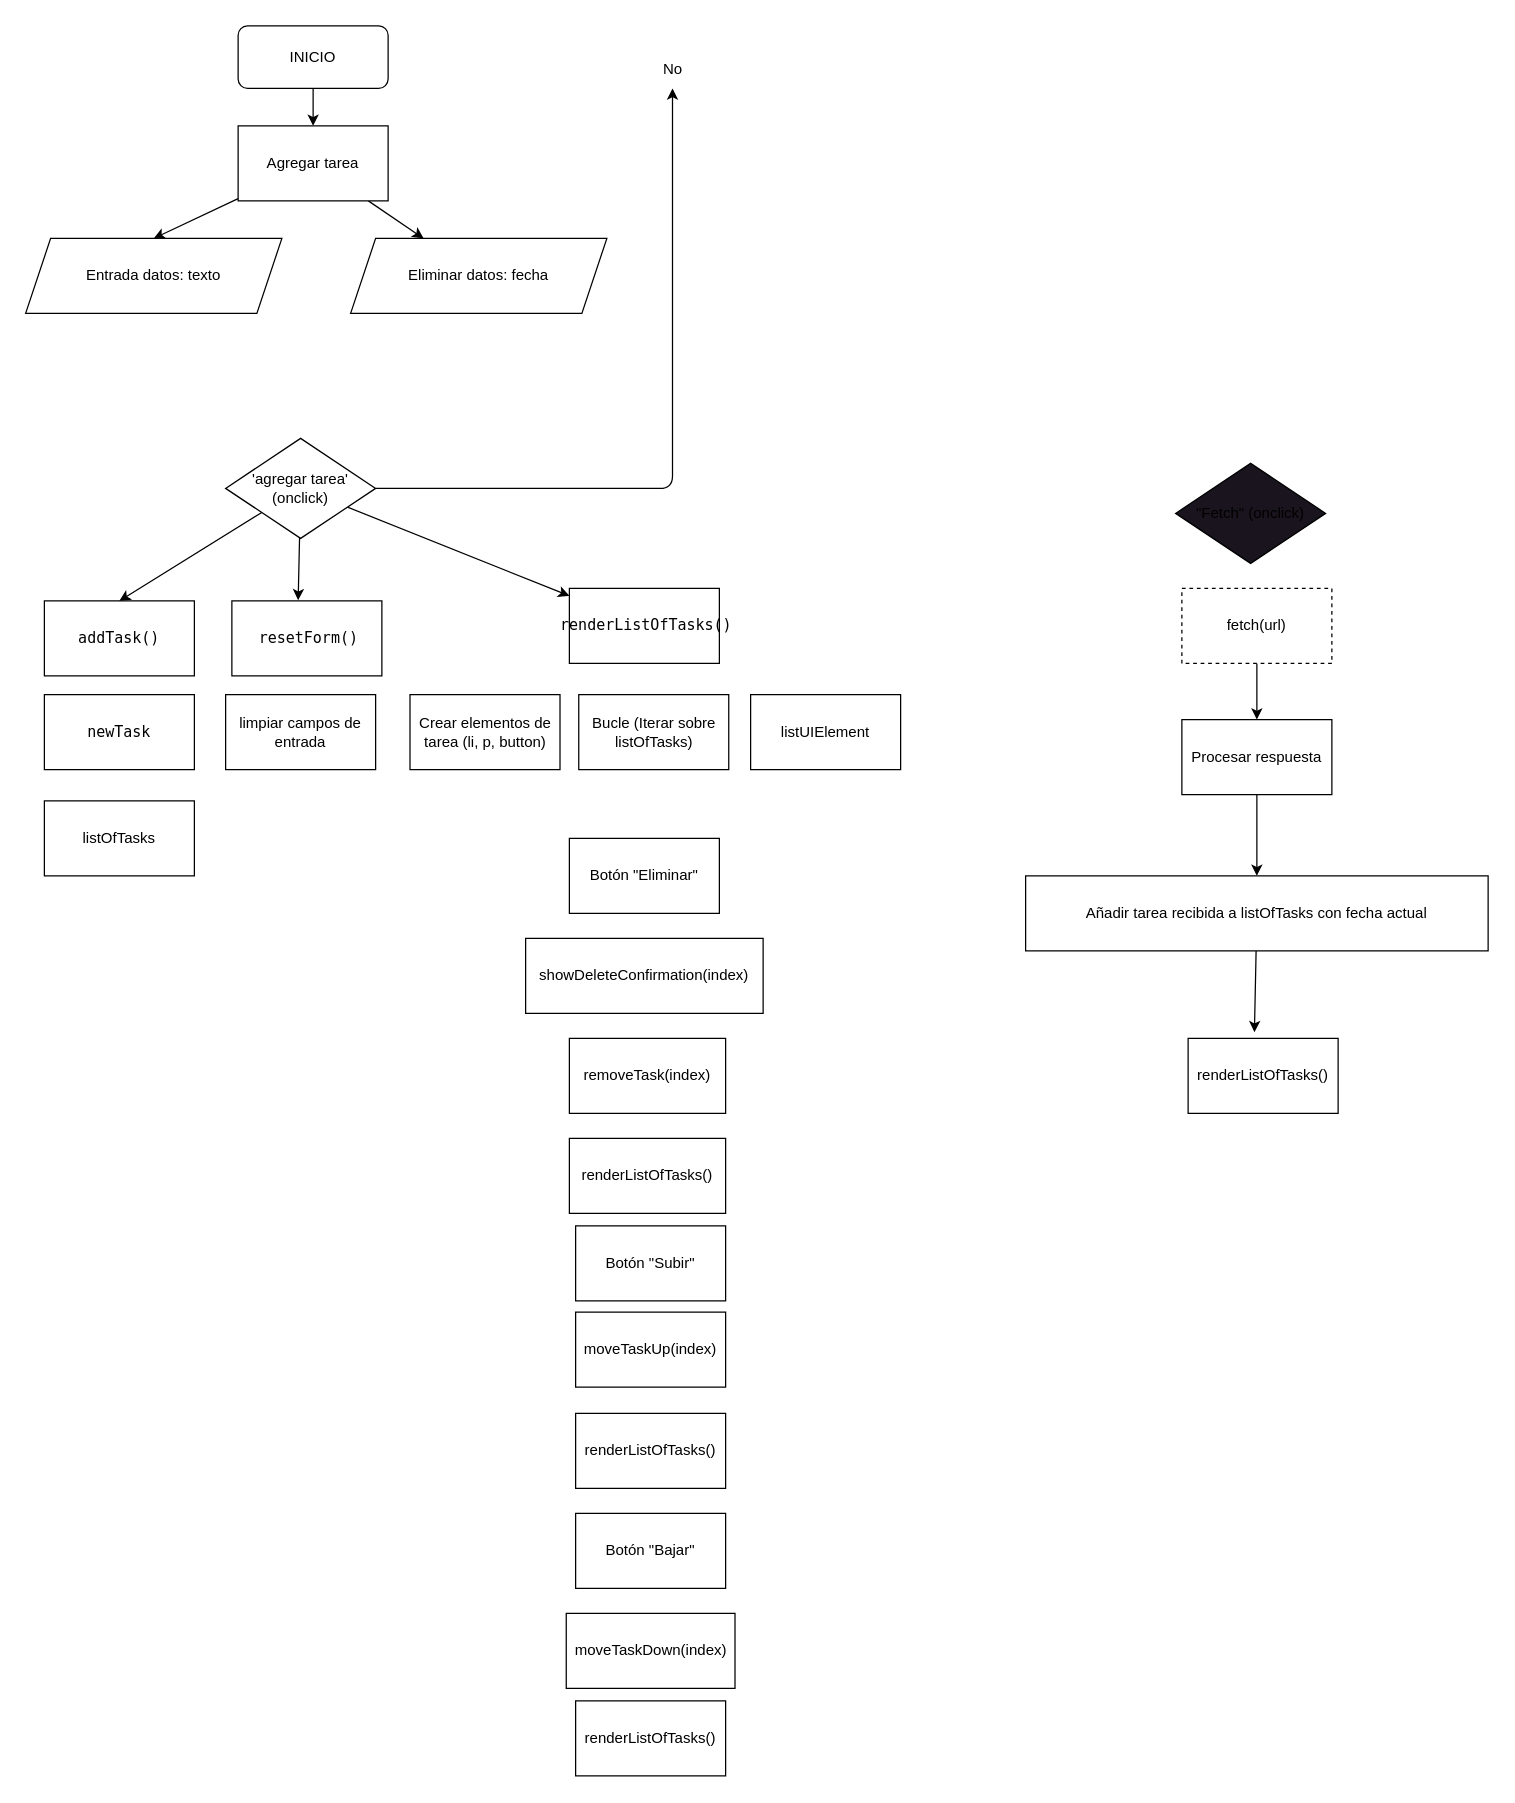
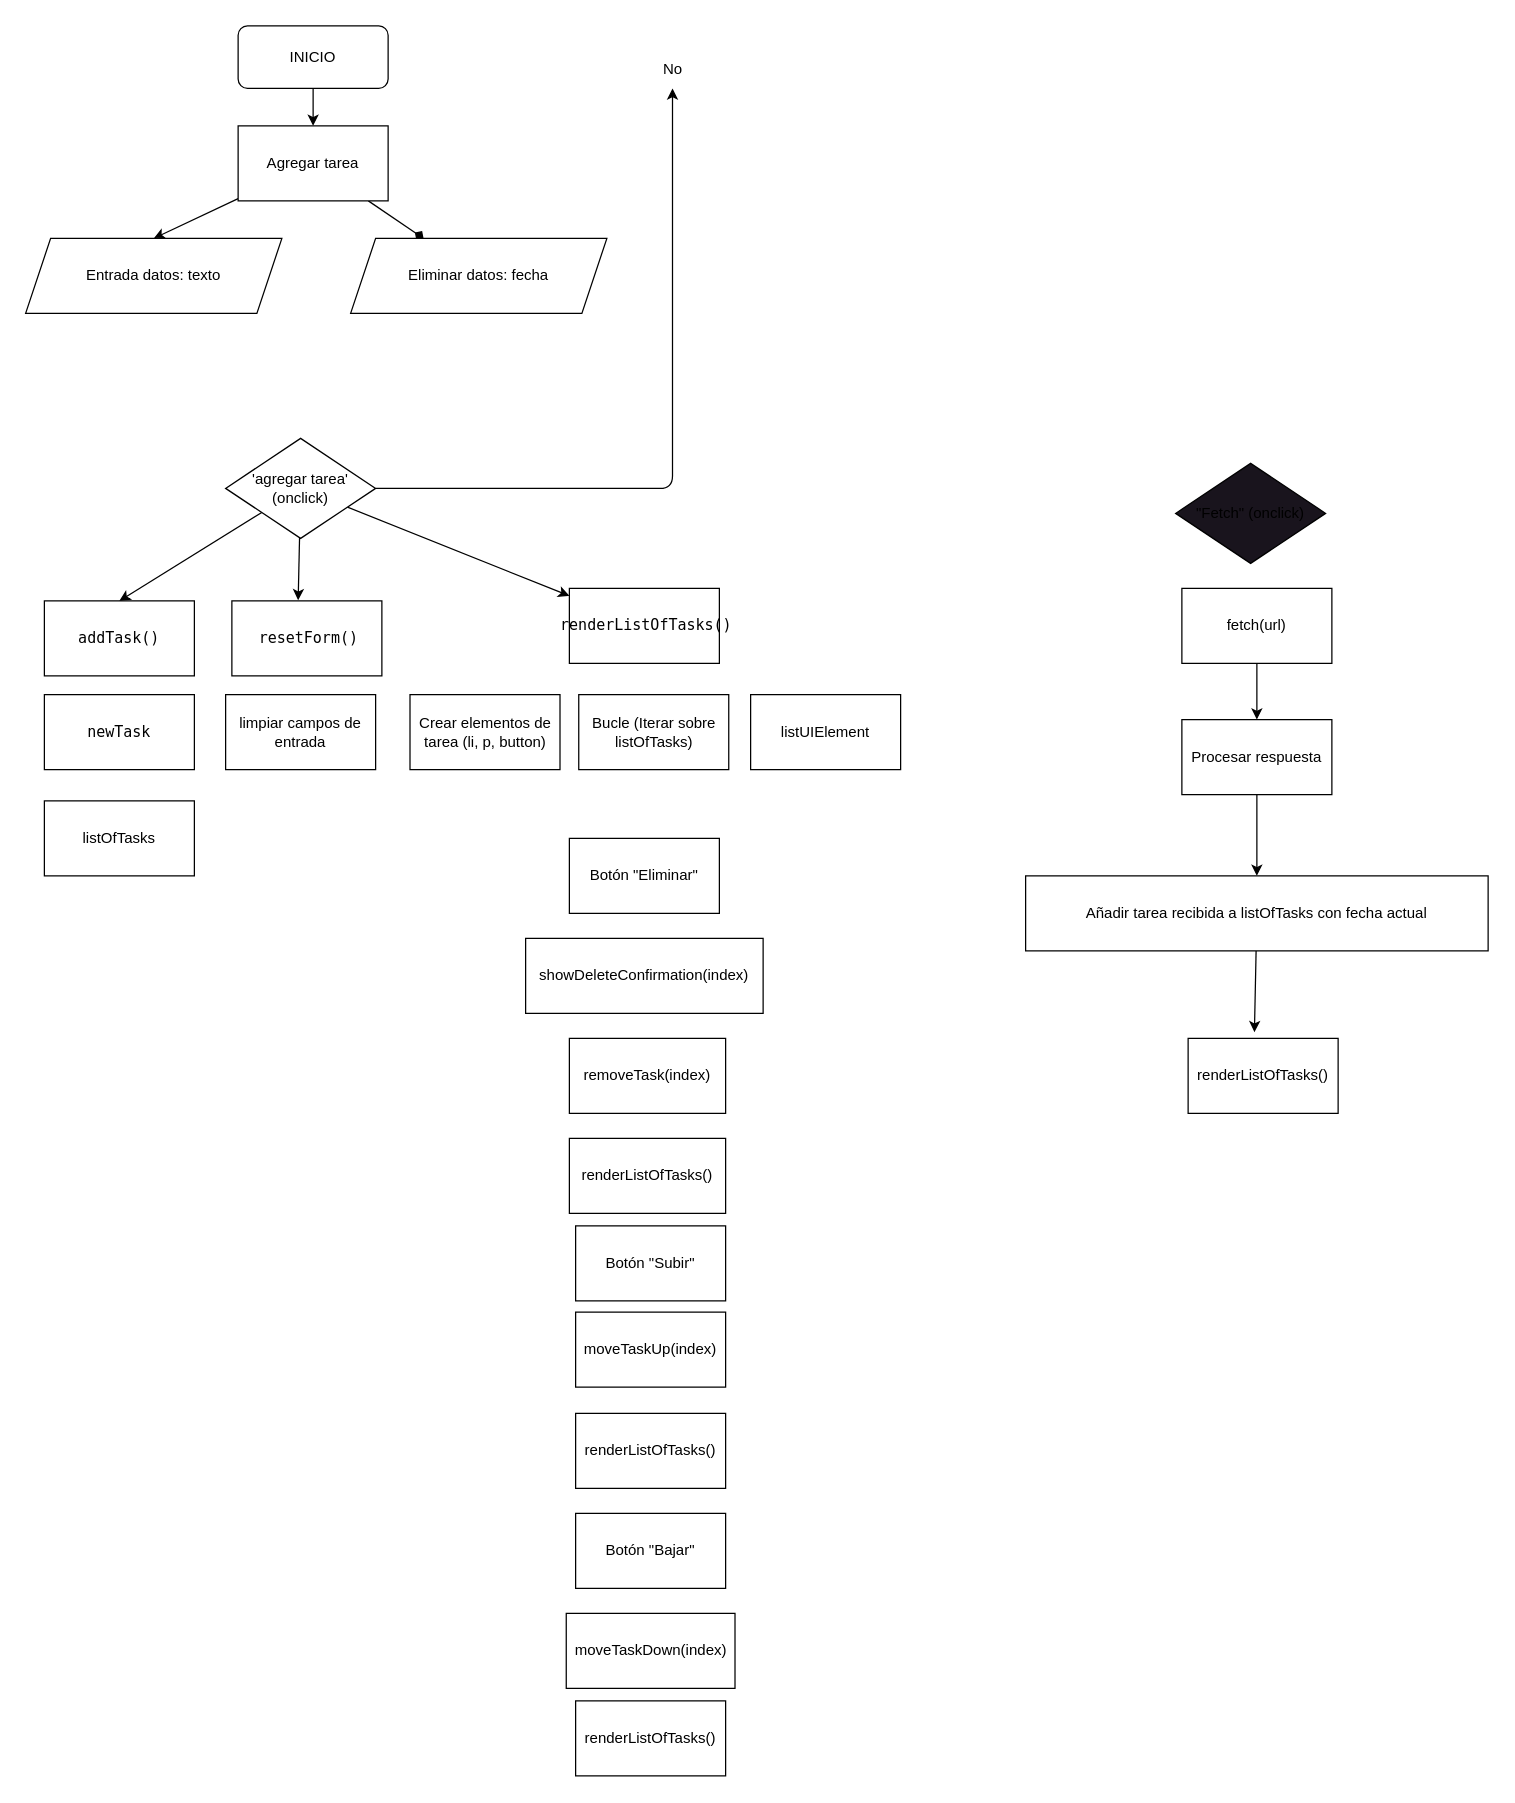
edge "Agregar tarea" -> "Eliminar datos: fecha": arrowhead classic -> diamond
node "fetch(url)": style dashed -> solid
